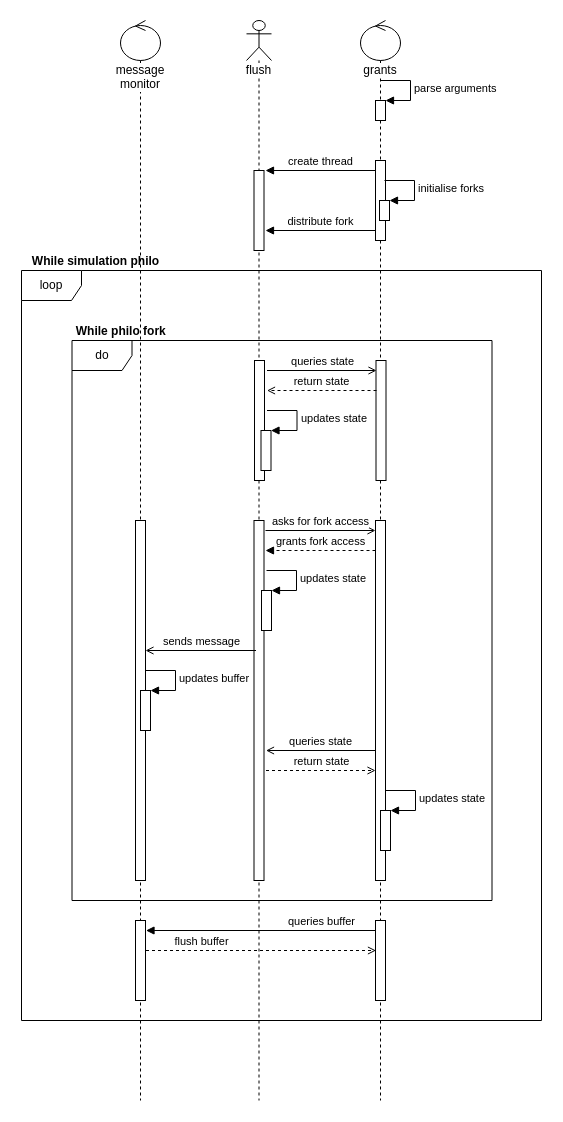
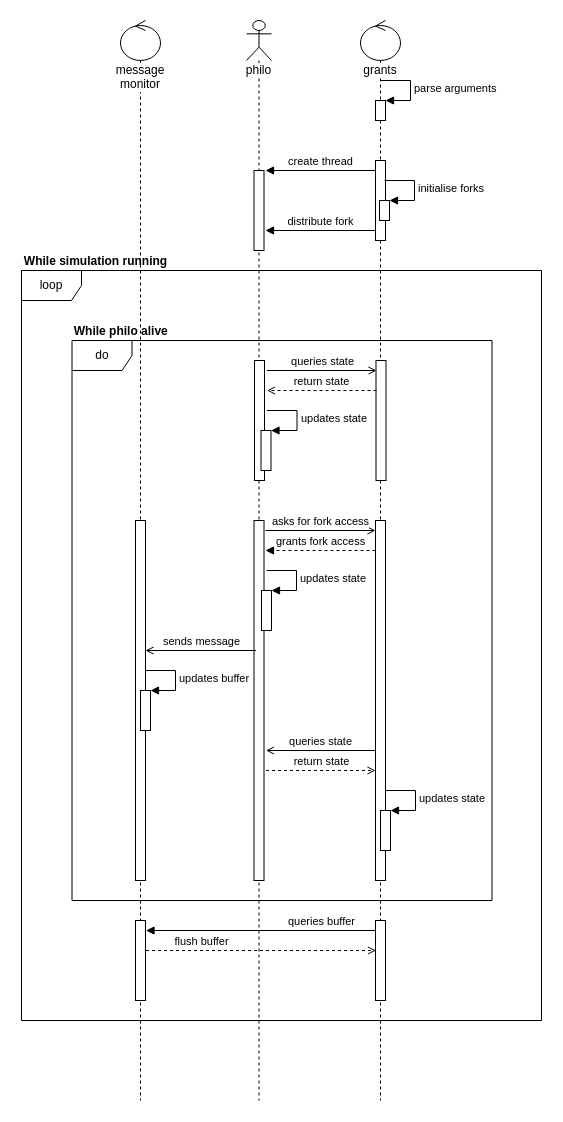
node "flush": label "flush" -> "philo"
node "While simulation philo": label "While simulation philo" -> "While simulation running"
node "While philo fork": label "While philo fork" -> "While philo alive"
